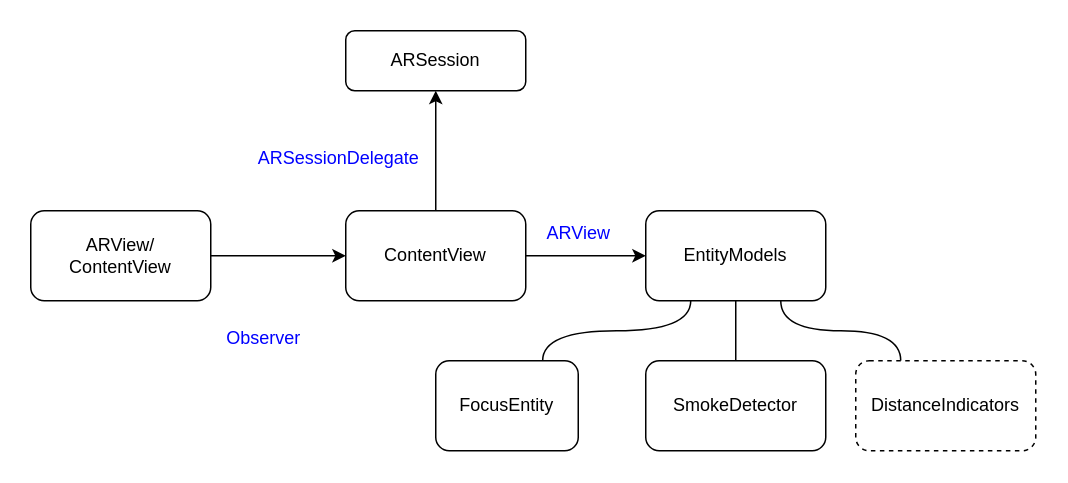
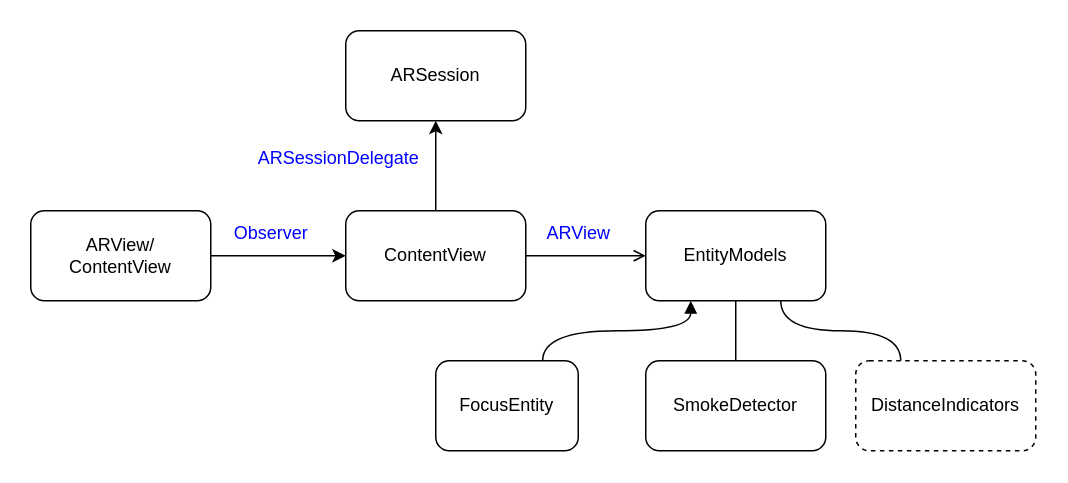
node "ARSession": size 180x60 -> 180x90
edge "ContentView" -> "EntityModels": arrowhead classic -> open
edge "EntityModels" -- "FocusEntity": arrowhead none -> block
node "Observer": moved (263, 338) -> (271, 233)
